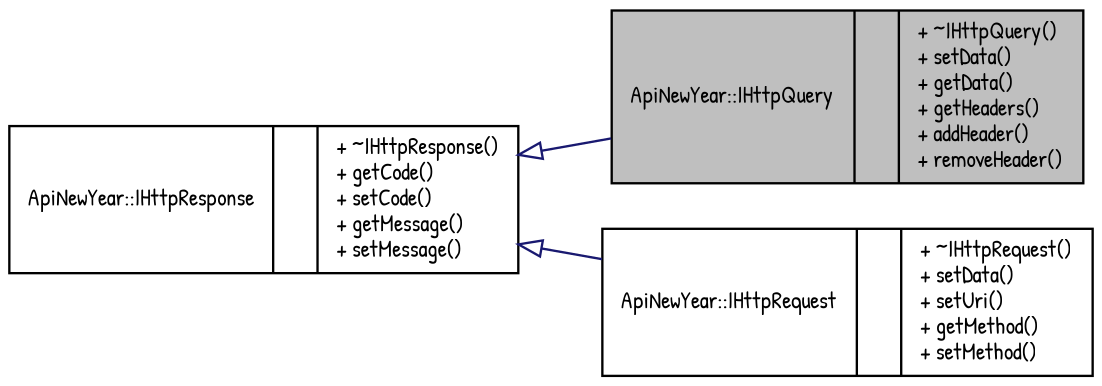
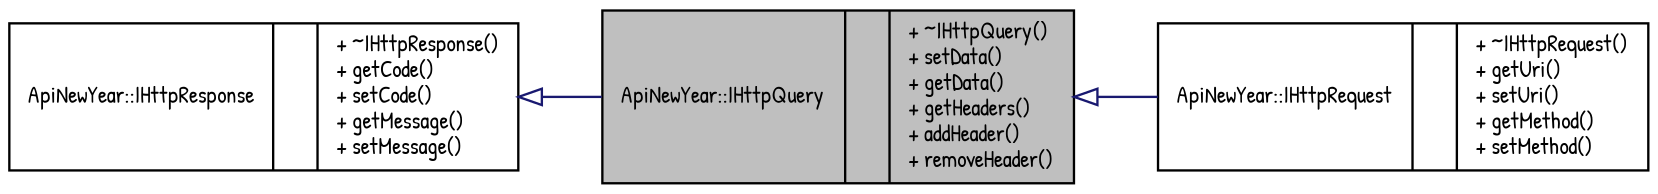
edge "ApiNewYear::IHttpRequest" -> "ApiNewYear::IHttpResponse": now "ApiNewYear::IHttpRequest" -> "ApiNewYear::IHttpQuery"
node "ApiNewYear::IHttpRequest": text "+ setData()" -> "+ getUri()"
